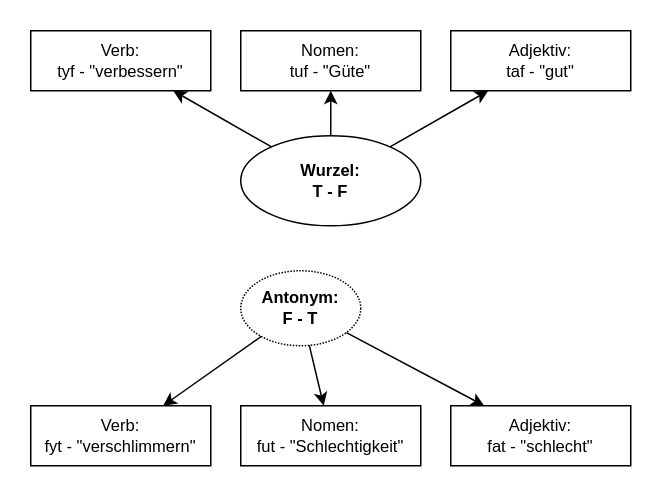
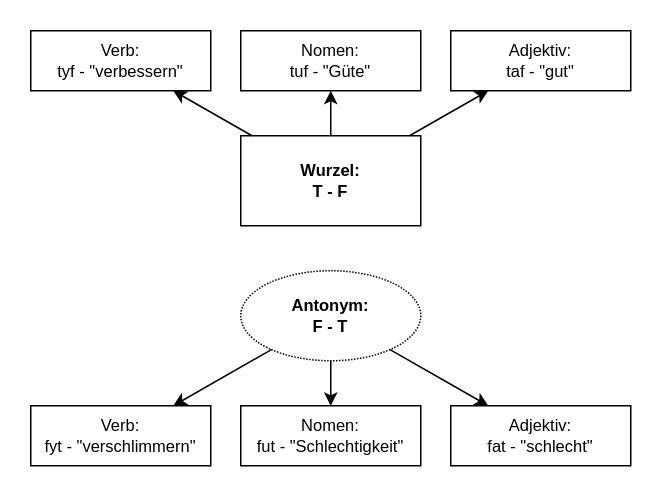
node "Wurzel:T - F": shape ellipse -> rectangle
node "Antonym:F - T": size 120x75 -> 180x90
